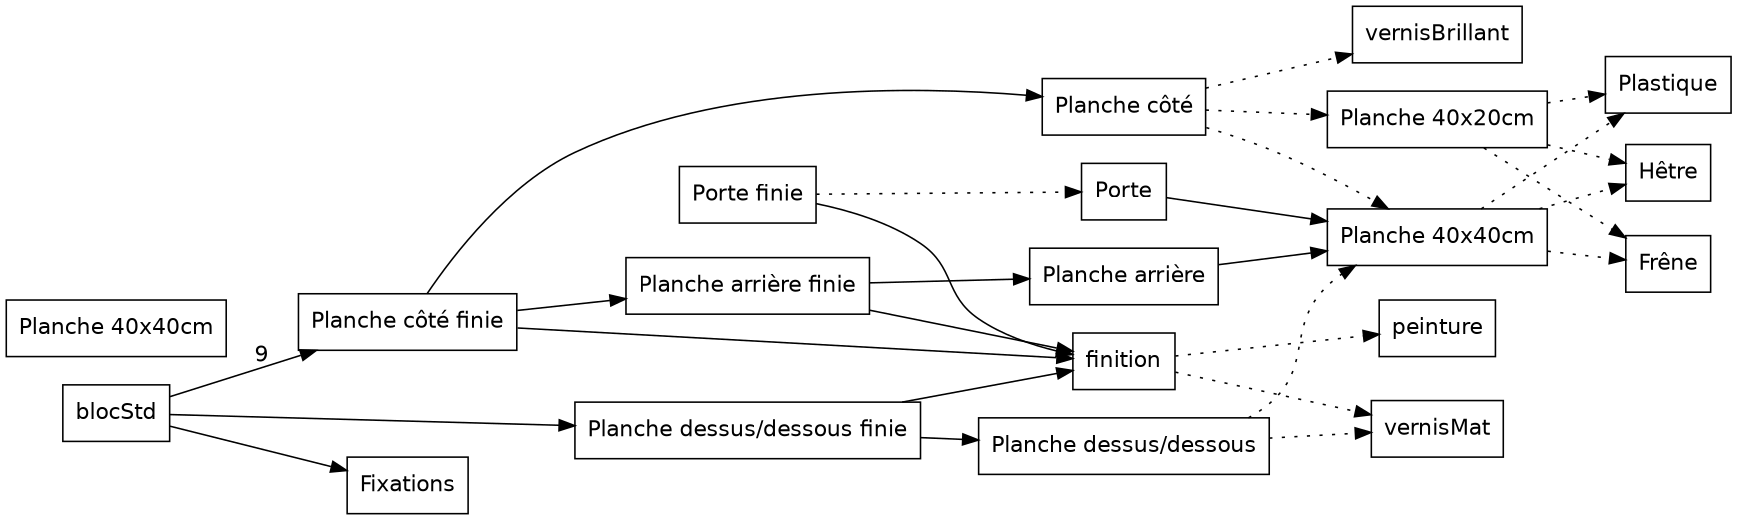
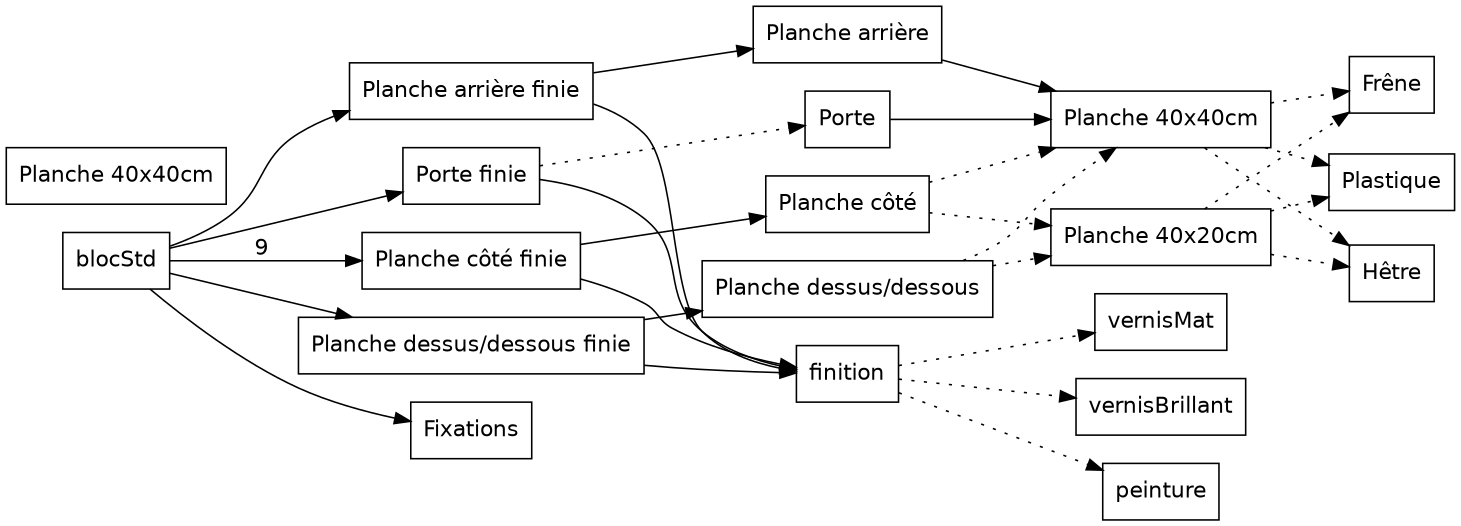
edge "Planche côté" -> "vernisBrillant": now "finition" -> "vernisBrillant"
edge "blocStd" -> "Porte finie": added
edge "Planche côté finie" -> "Planche arrière finie": now "blocStd" -> "Planche arrière finie"
edge "Planche dessus/dessous" -> "vernisMat": now "Planche dessus/dessous" -> "Planche 40x20cm"
